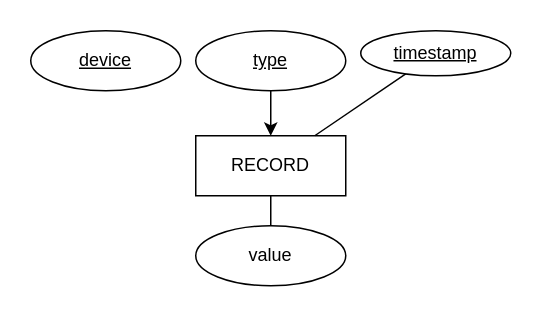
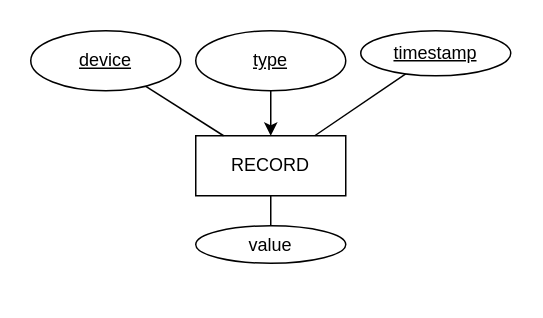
edge "device" -- "RECORD": added
node "value": size 150x60 -> 150x38
